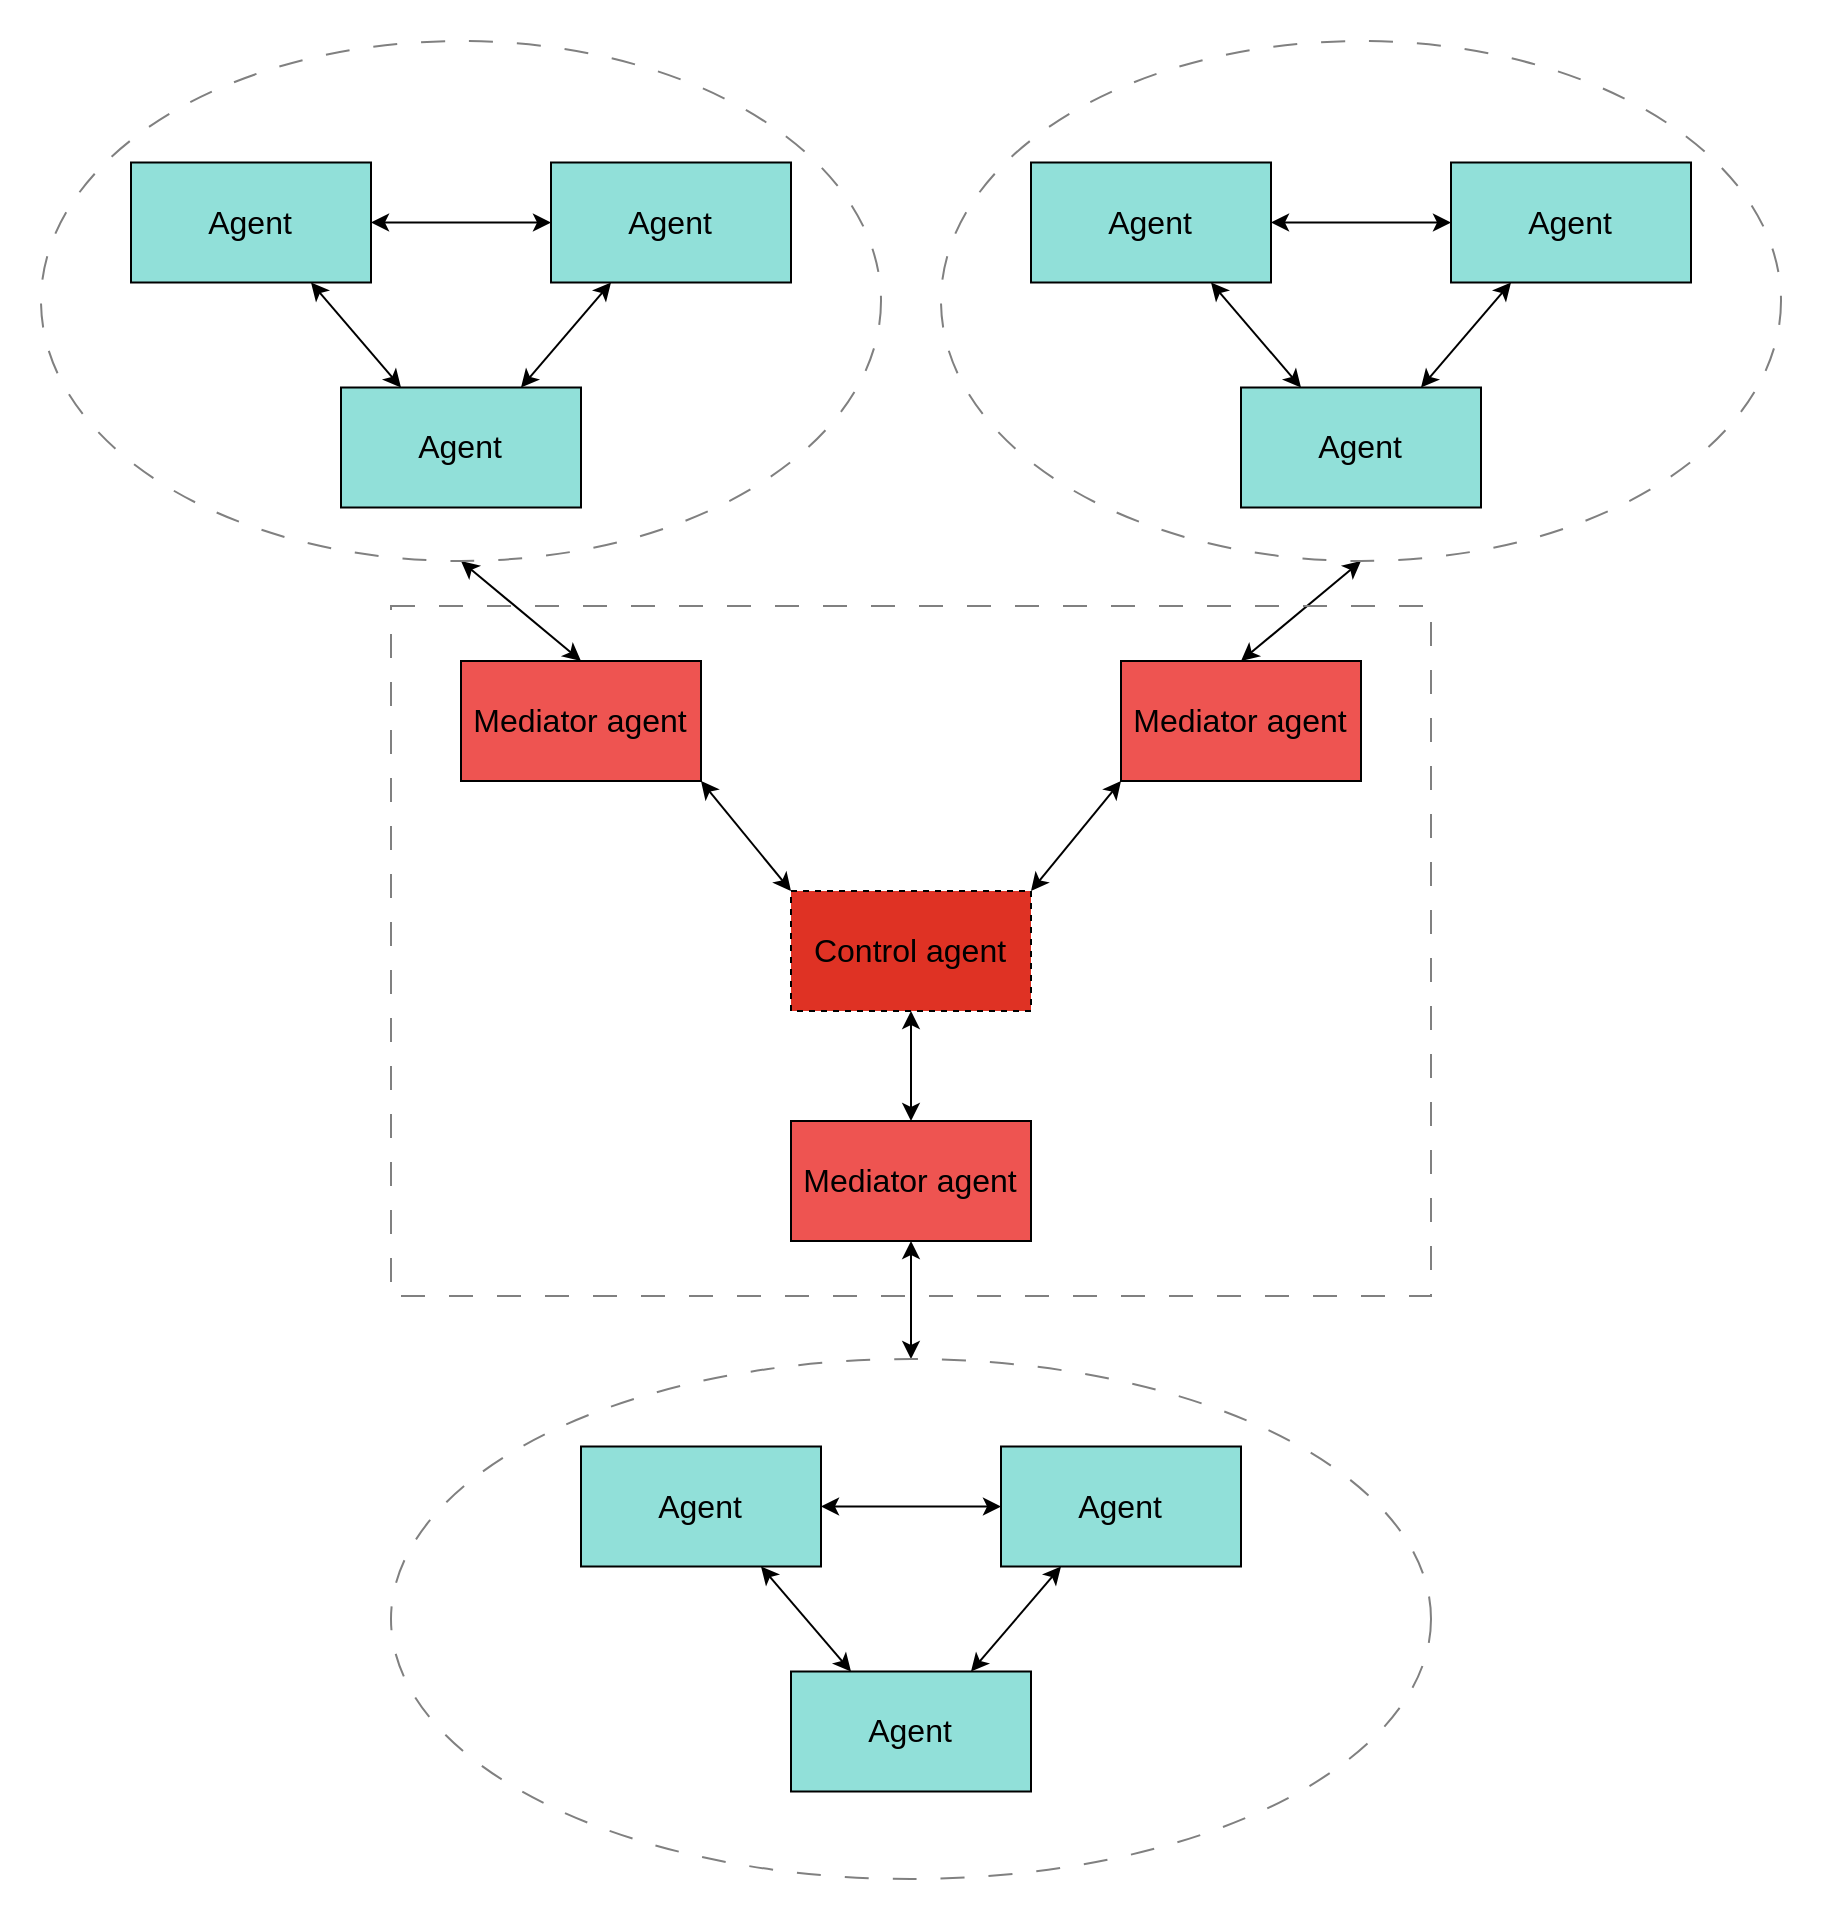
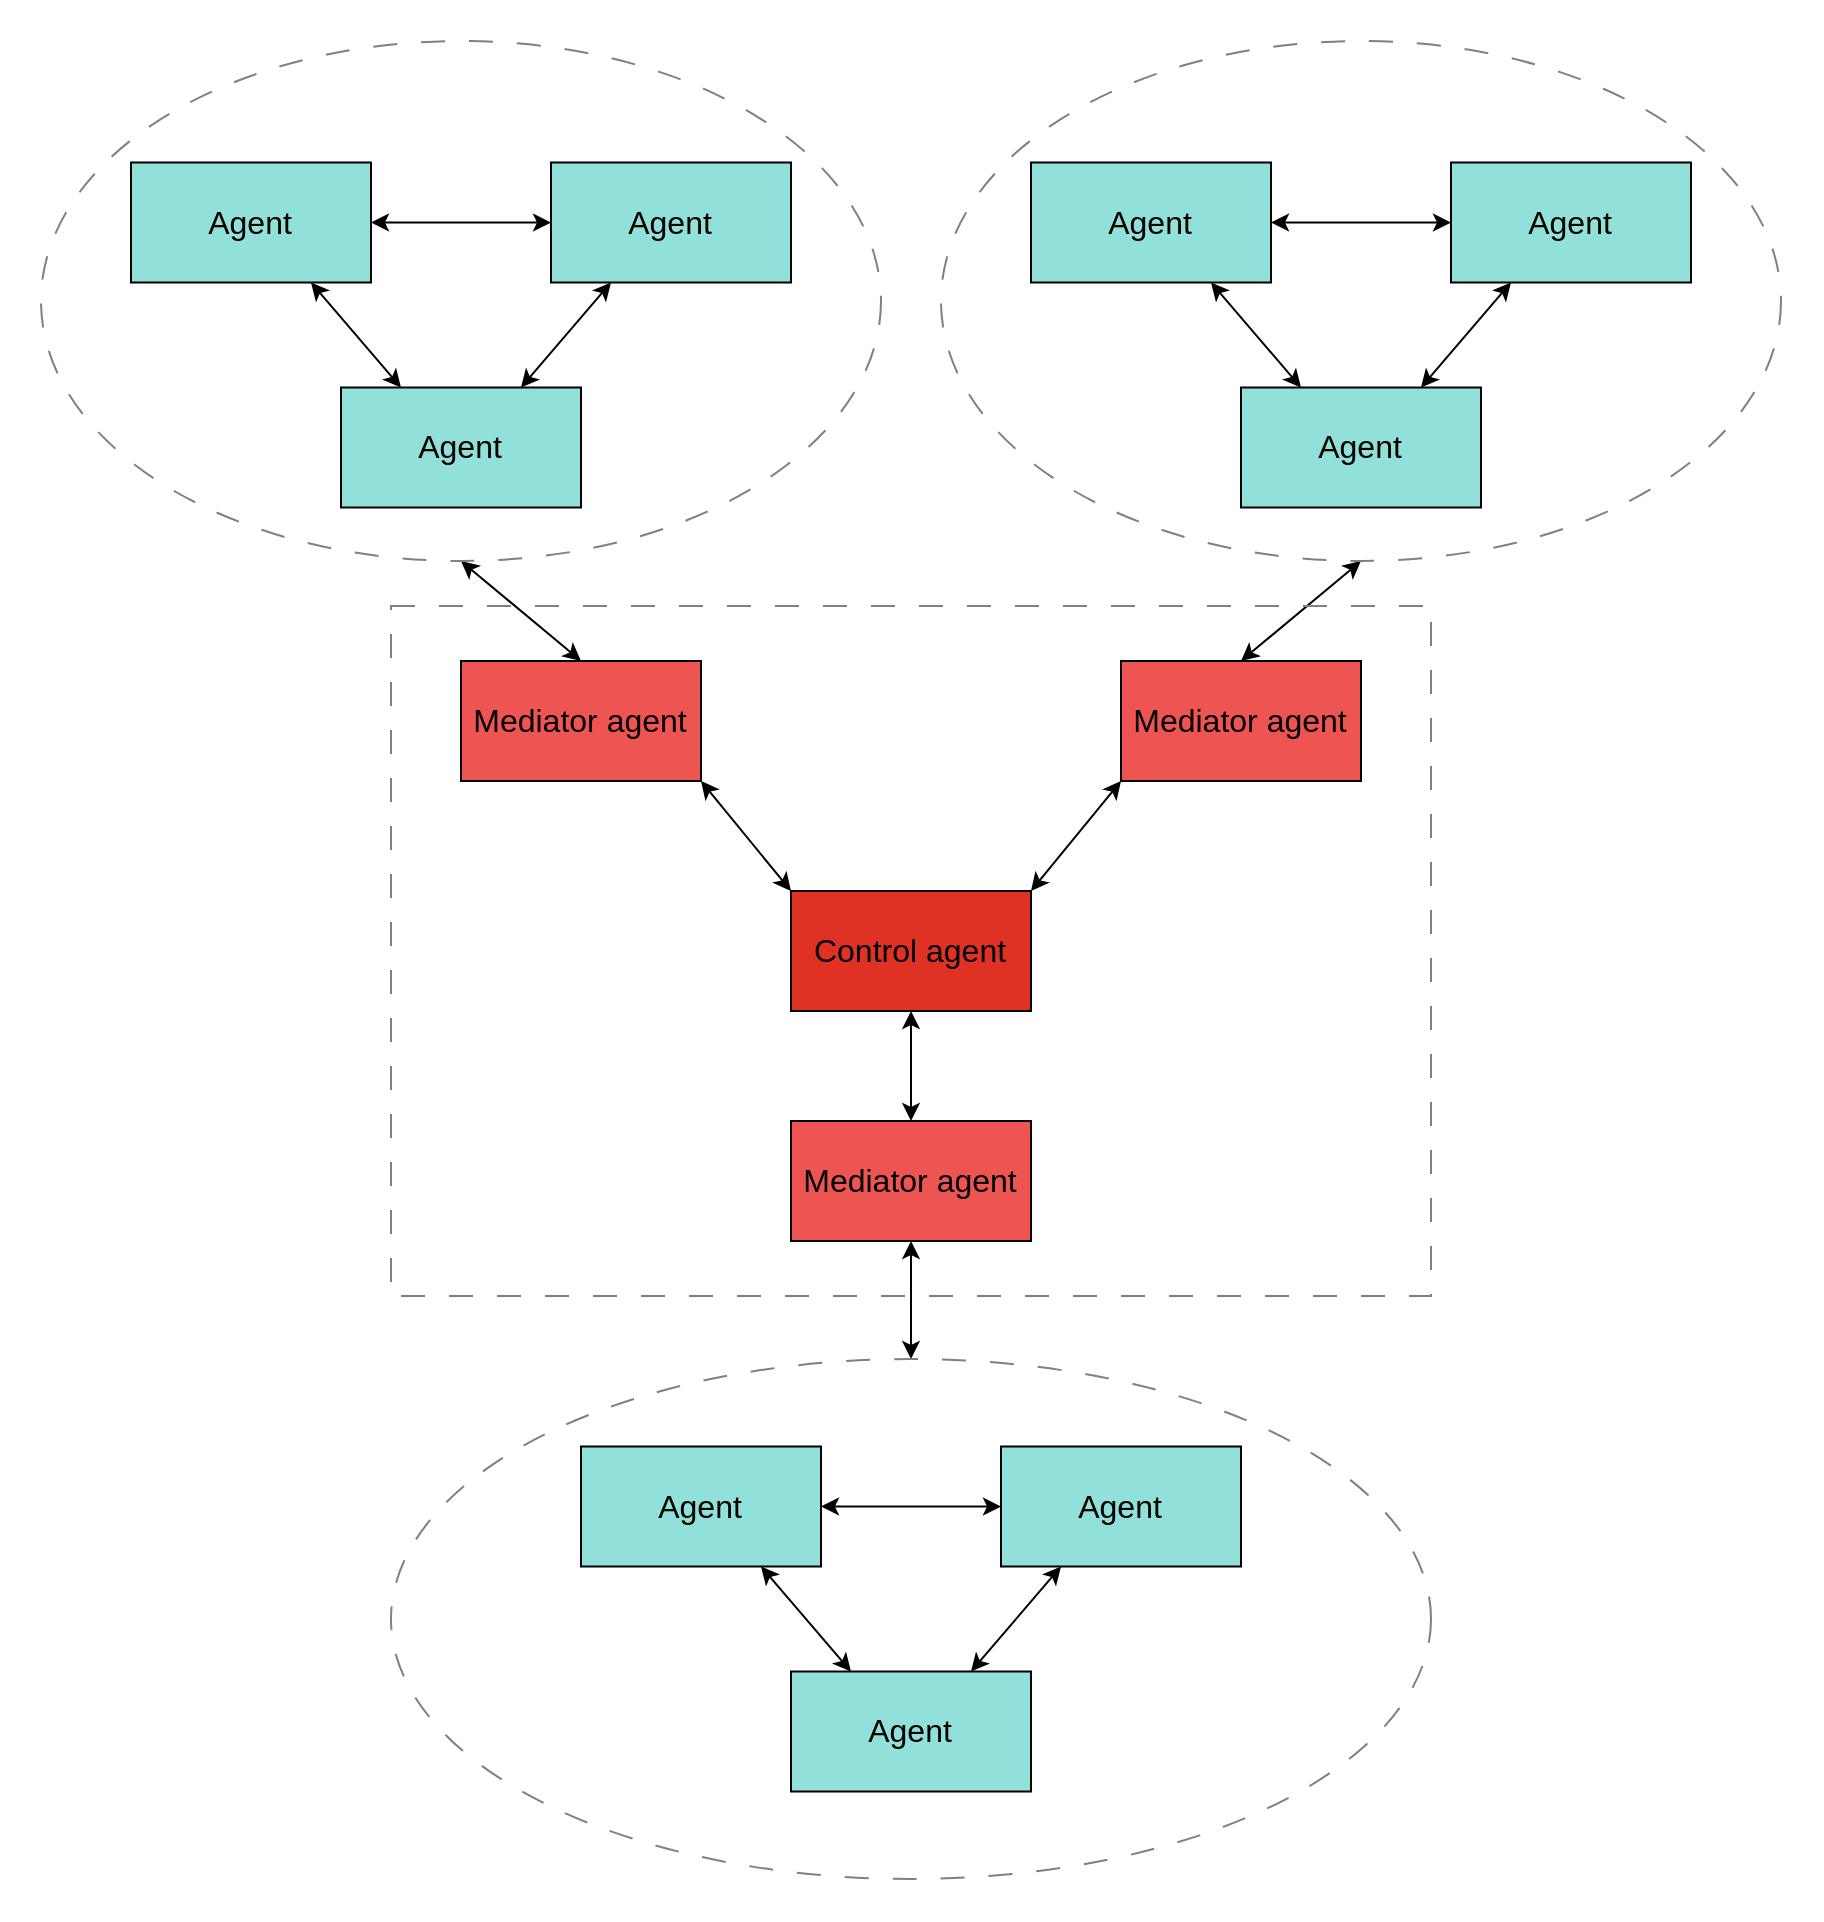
node "Control agent": style dashed -> solid
